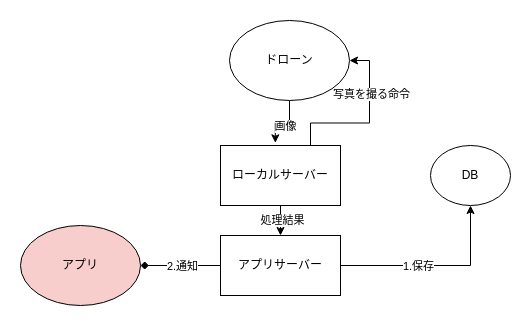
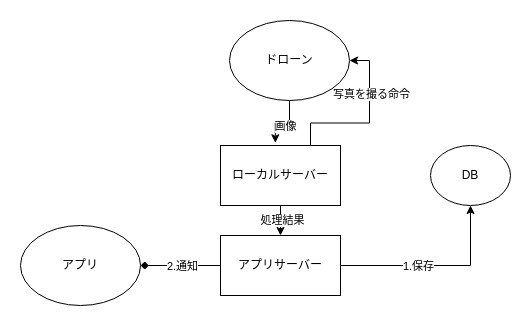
node "アプリ": fillcolor #f8cecc -> #ffffff
